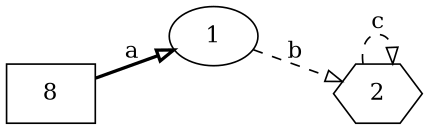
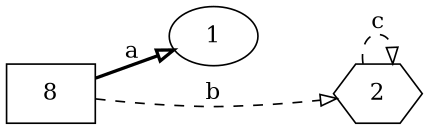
edge "1" -> "2": now "8" -> "2"
